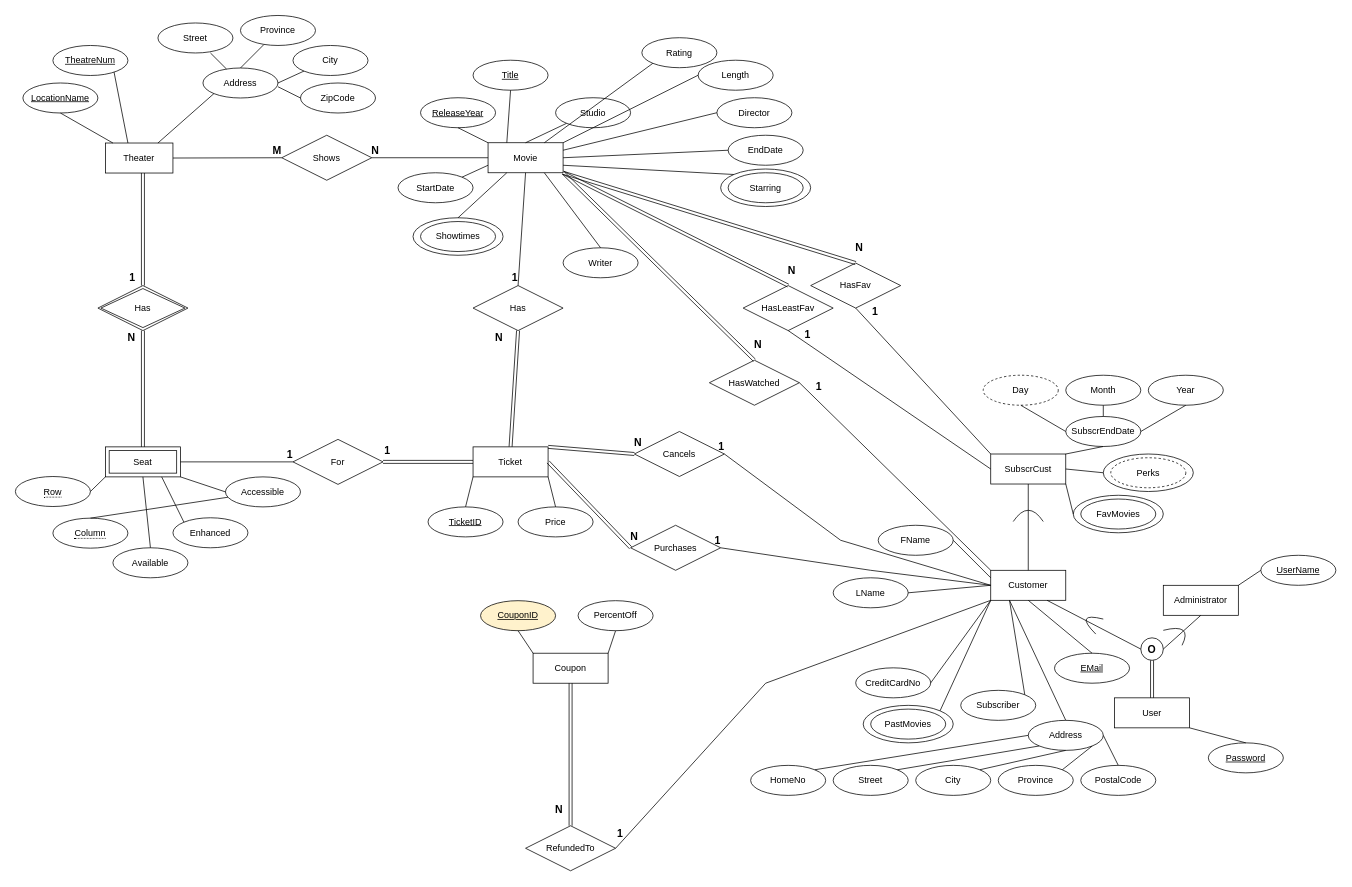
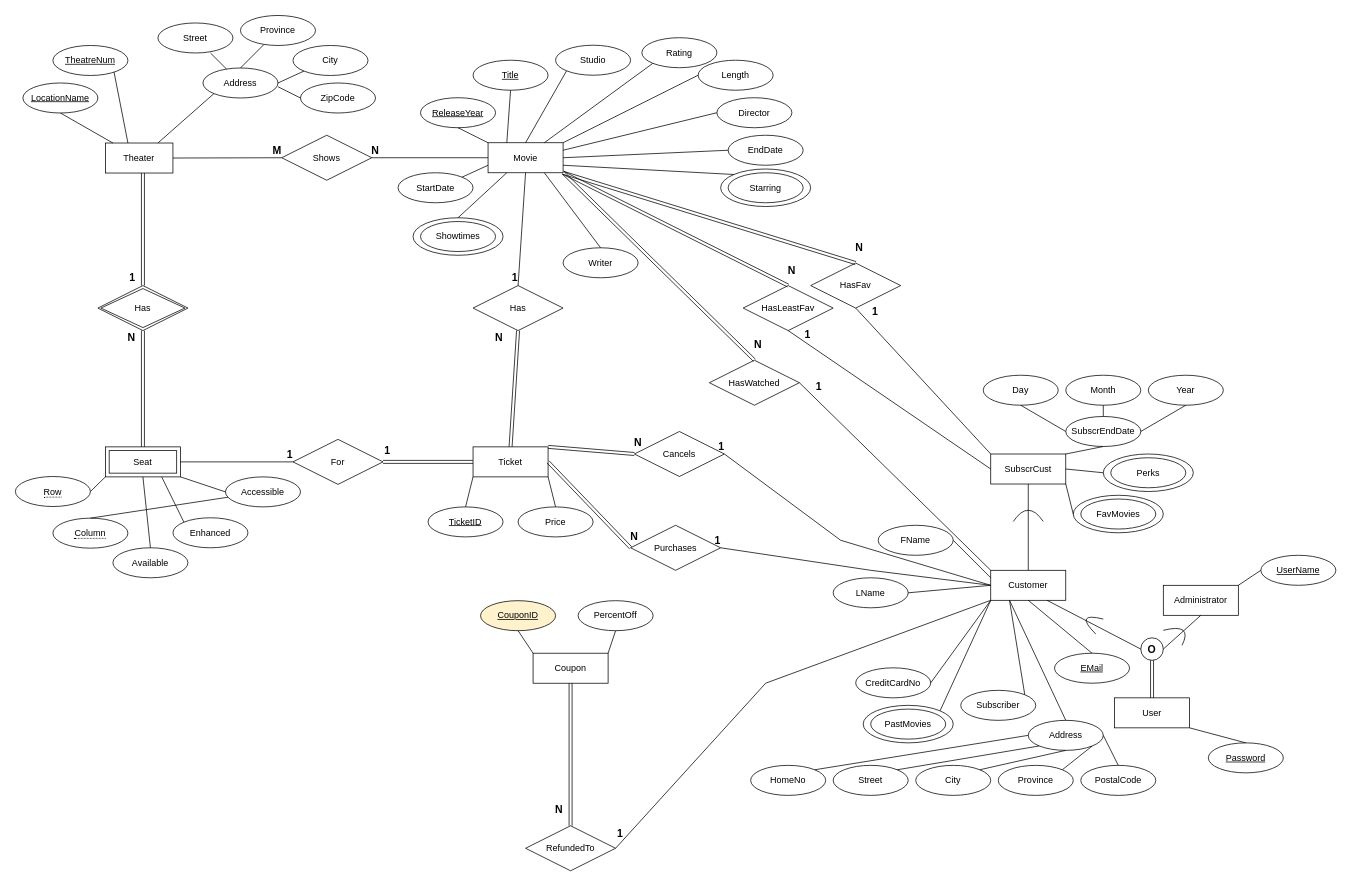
node "Studio": moved (593, 113) -> (593, 60)
node "Day": style dashed -> solid
node "Perks": style dashed -> solid
